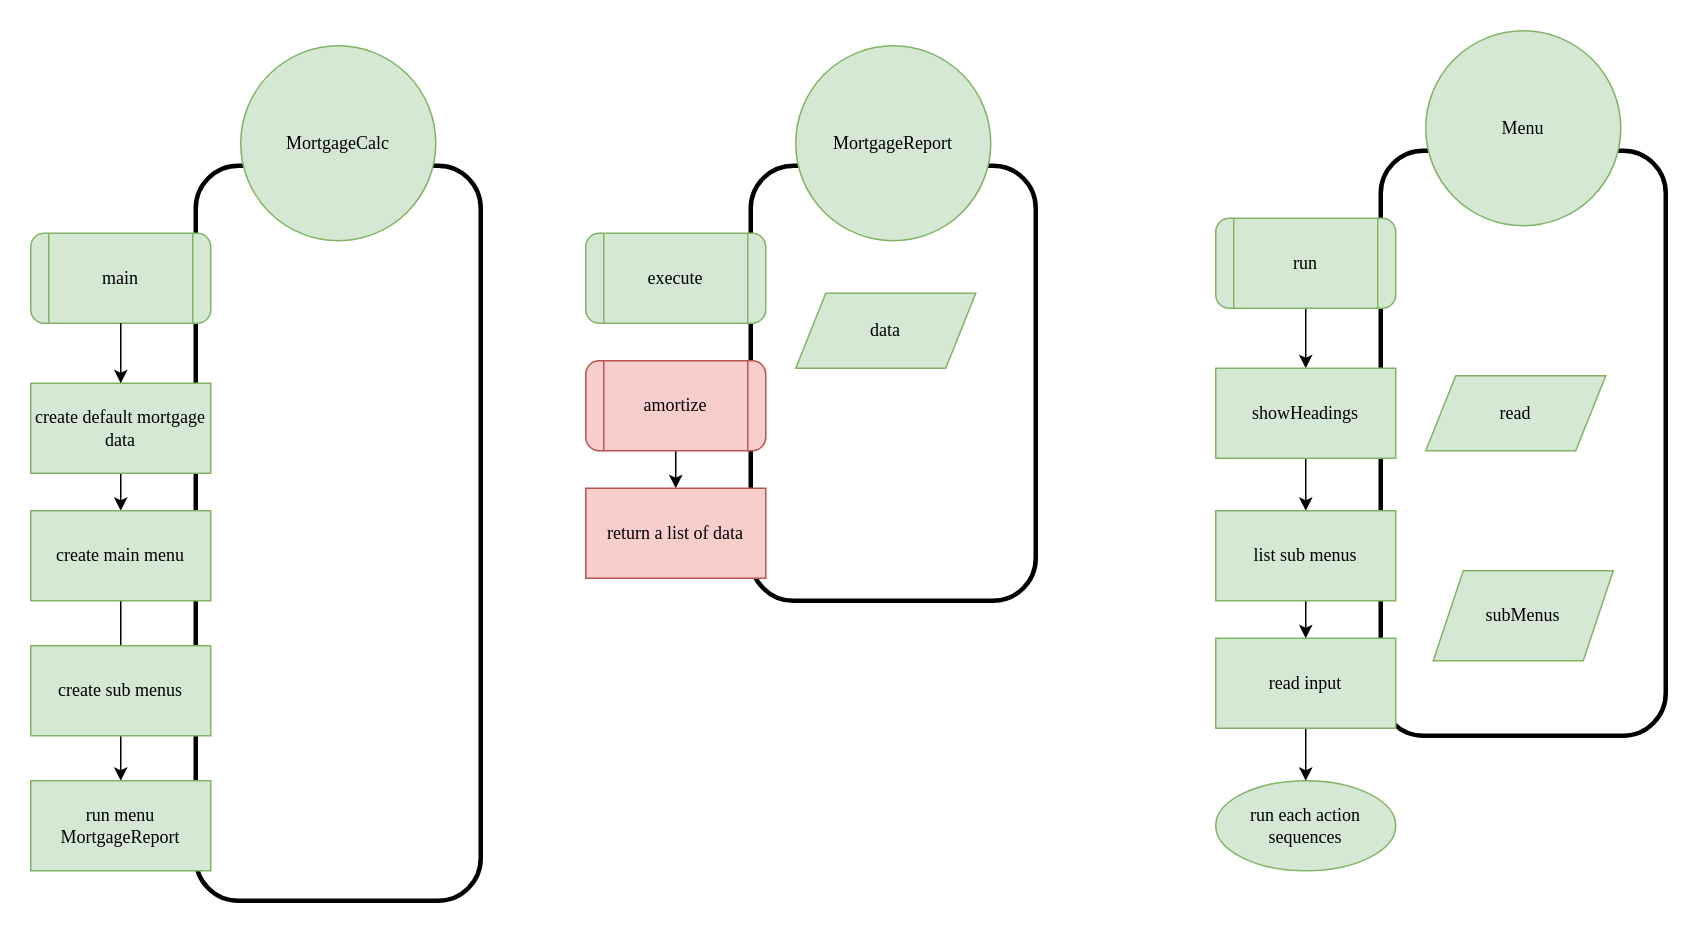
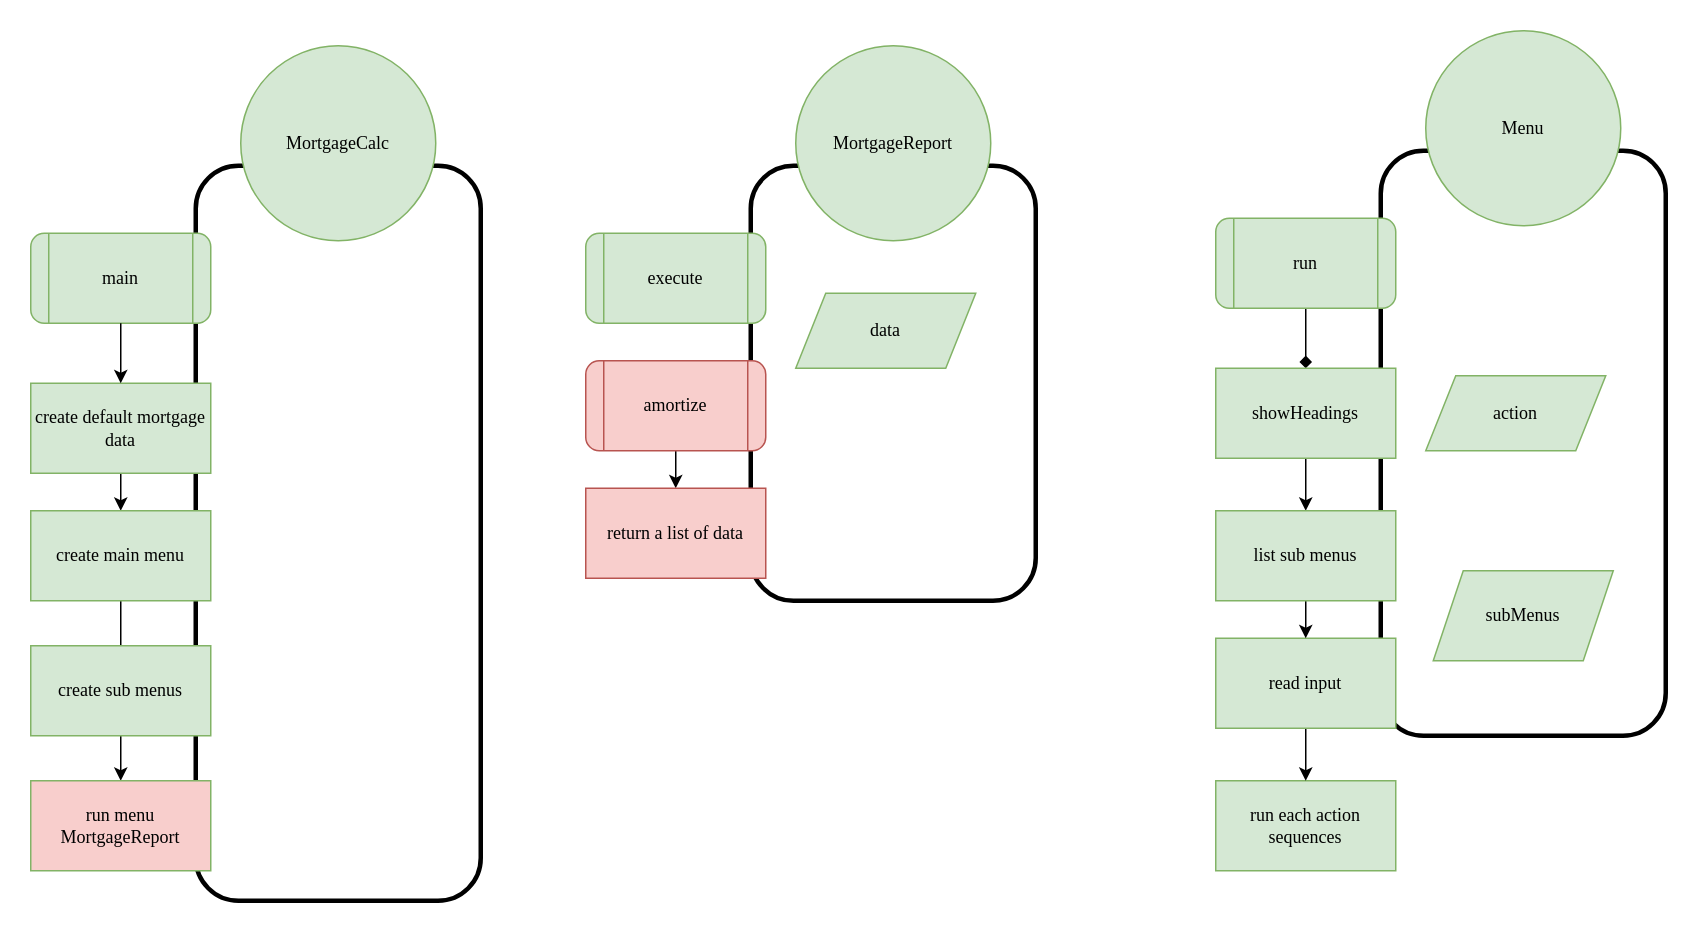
edge "run" -> "showHeadings": arrowhead classic -> diamond
node "read": label "read" -> "action"
node "run menu MortgageReport": fillcolor #d5e8d4 -> #f8cecc
node "run each action sequences": shape ellipse -> rectangle
